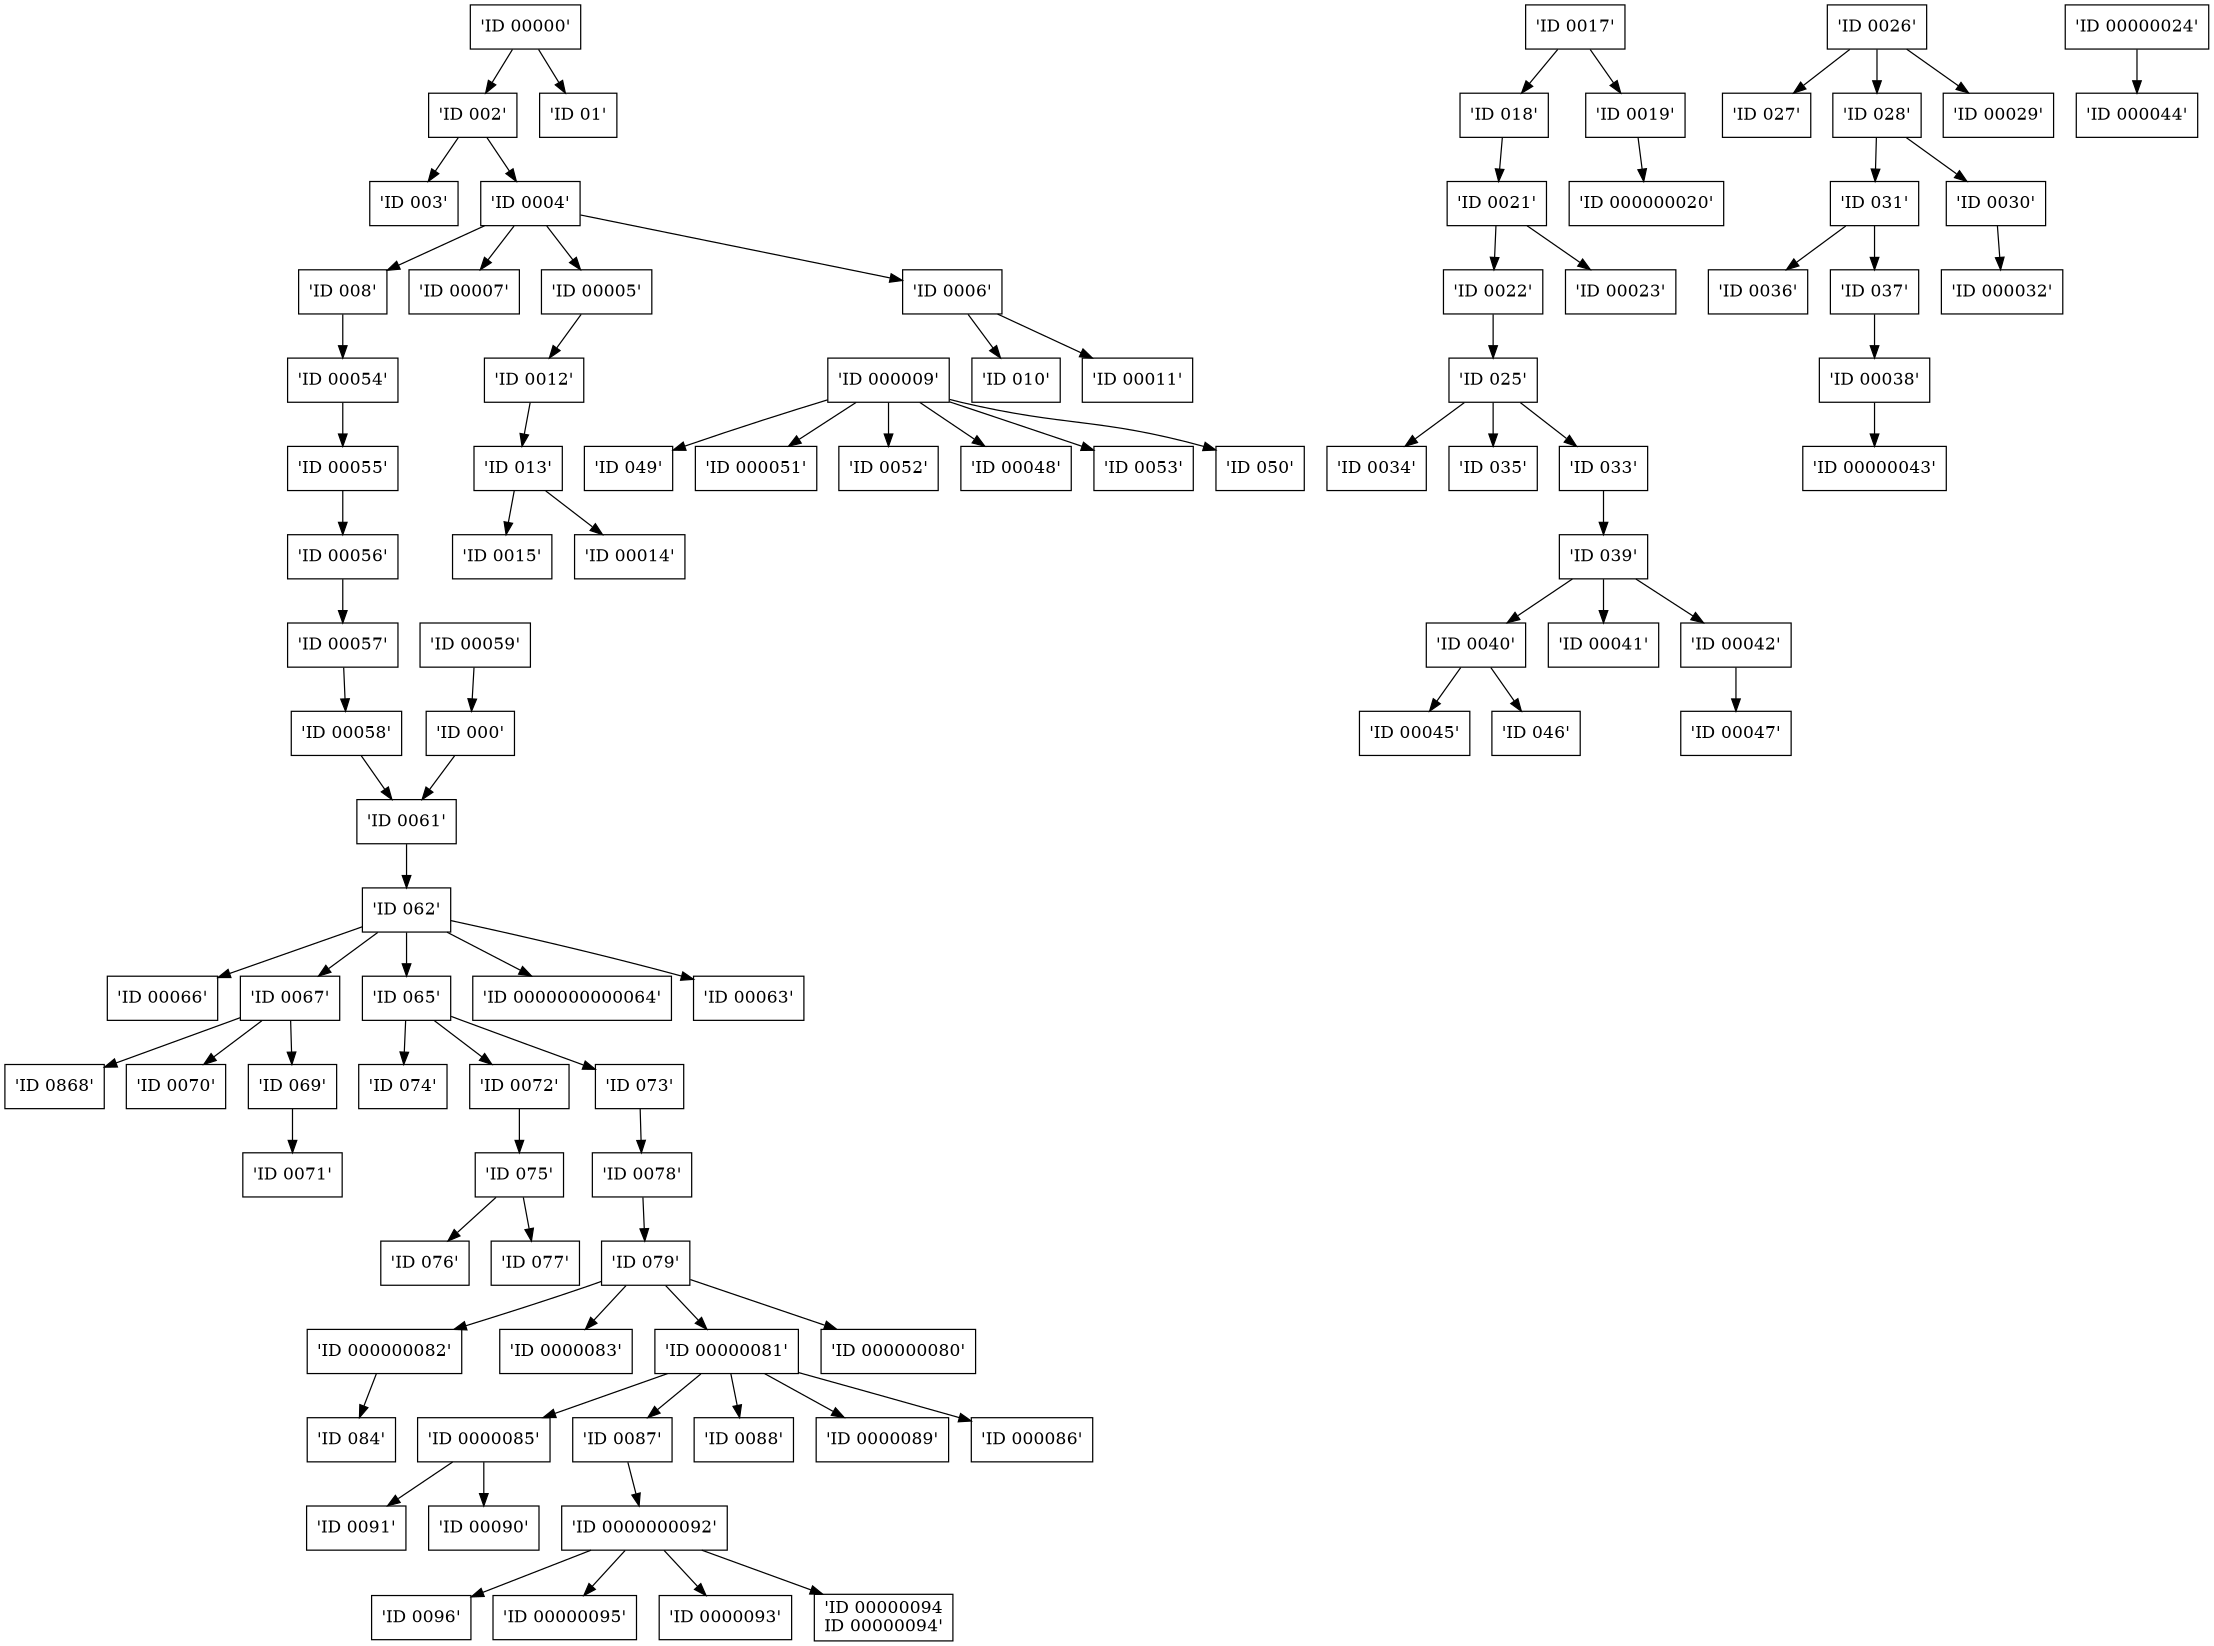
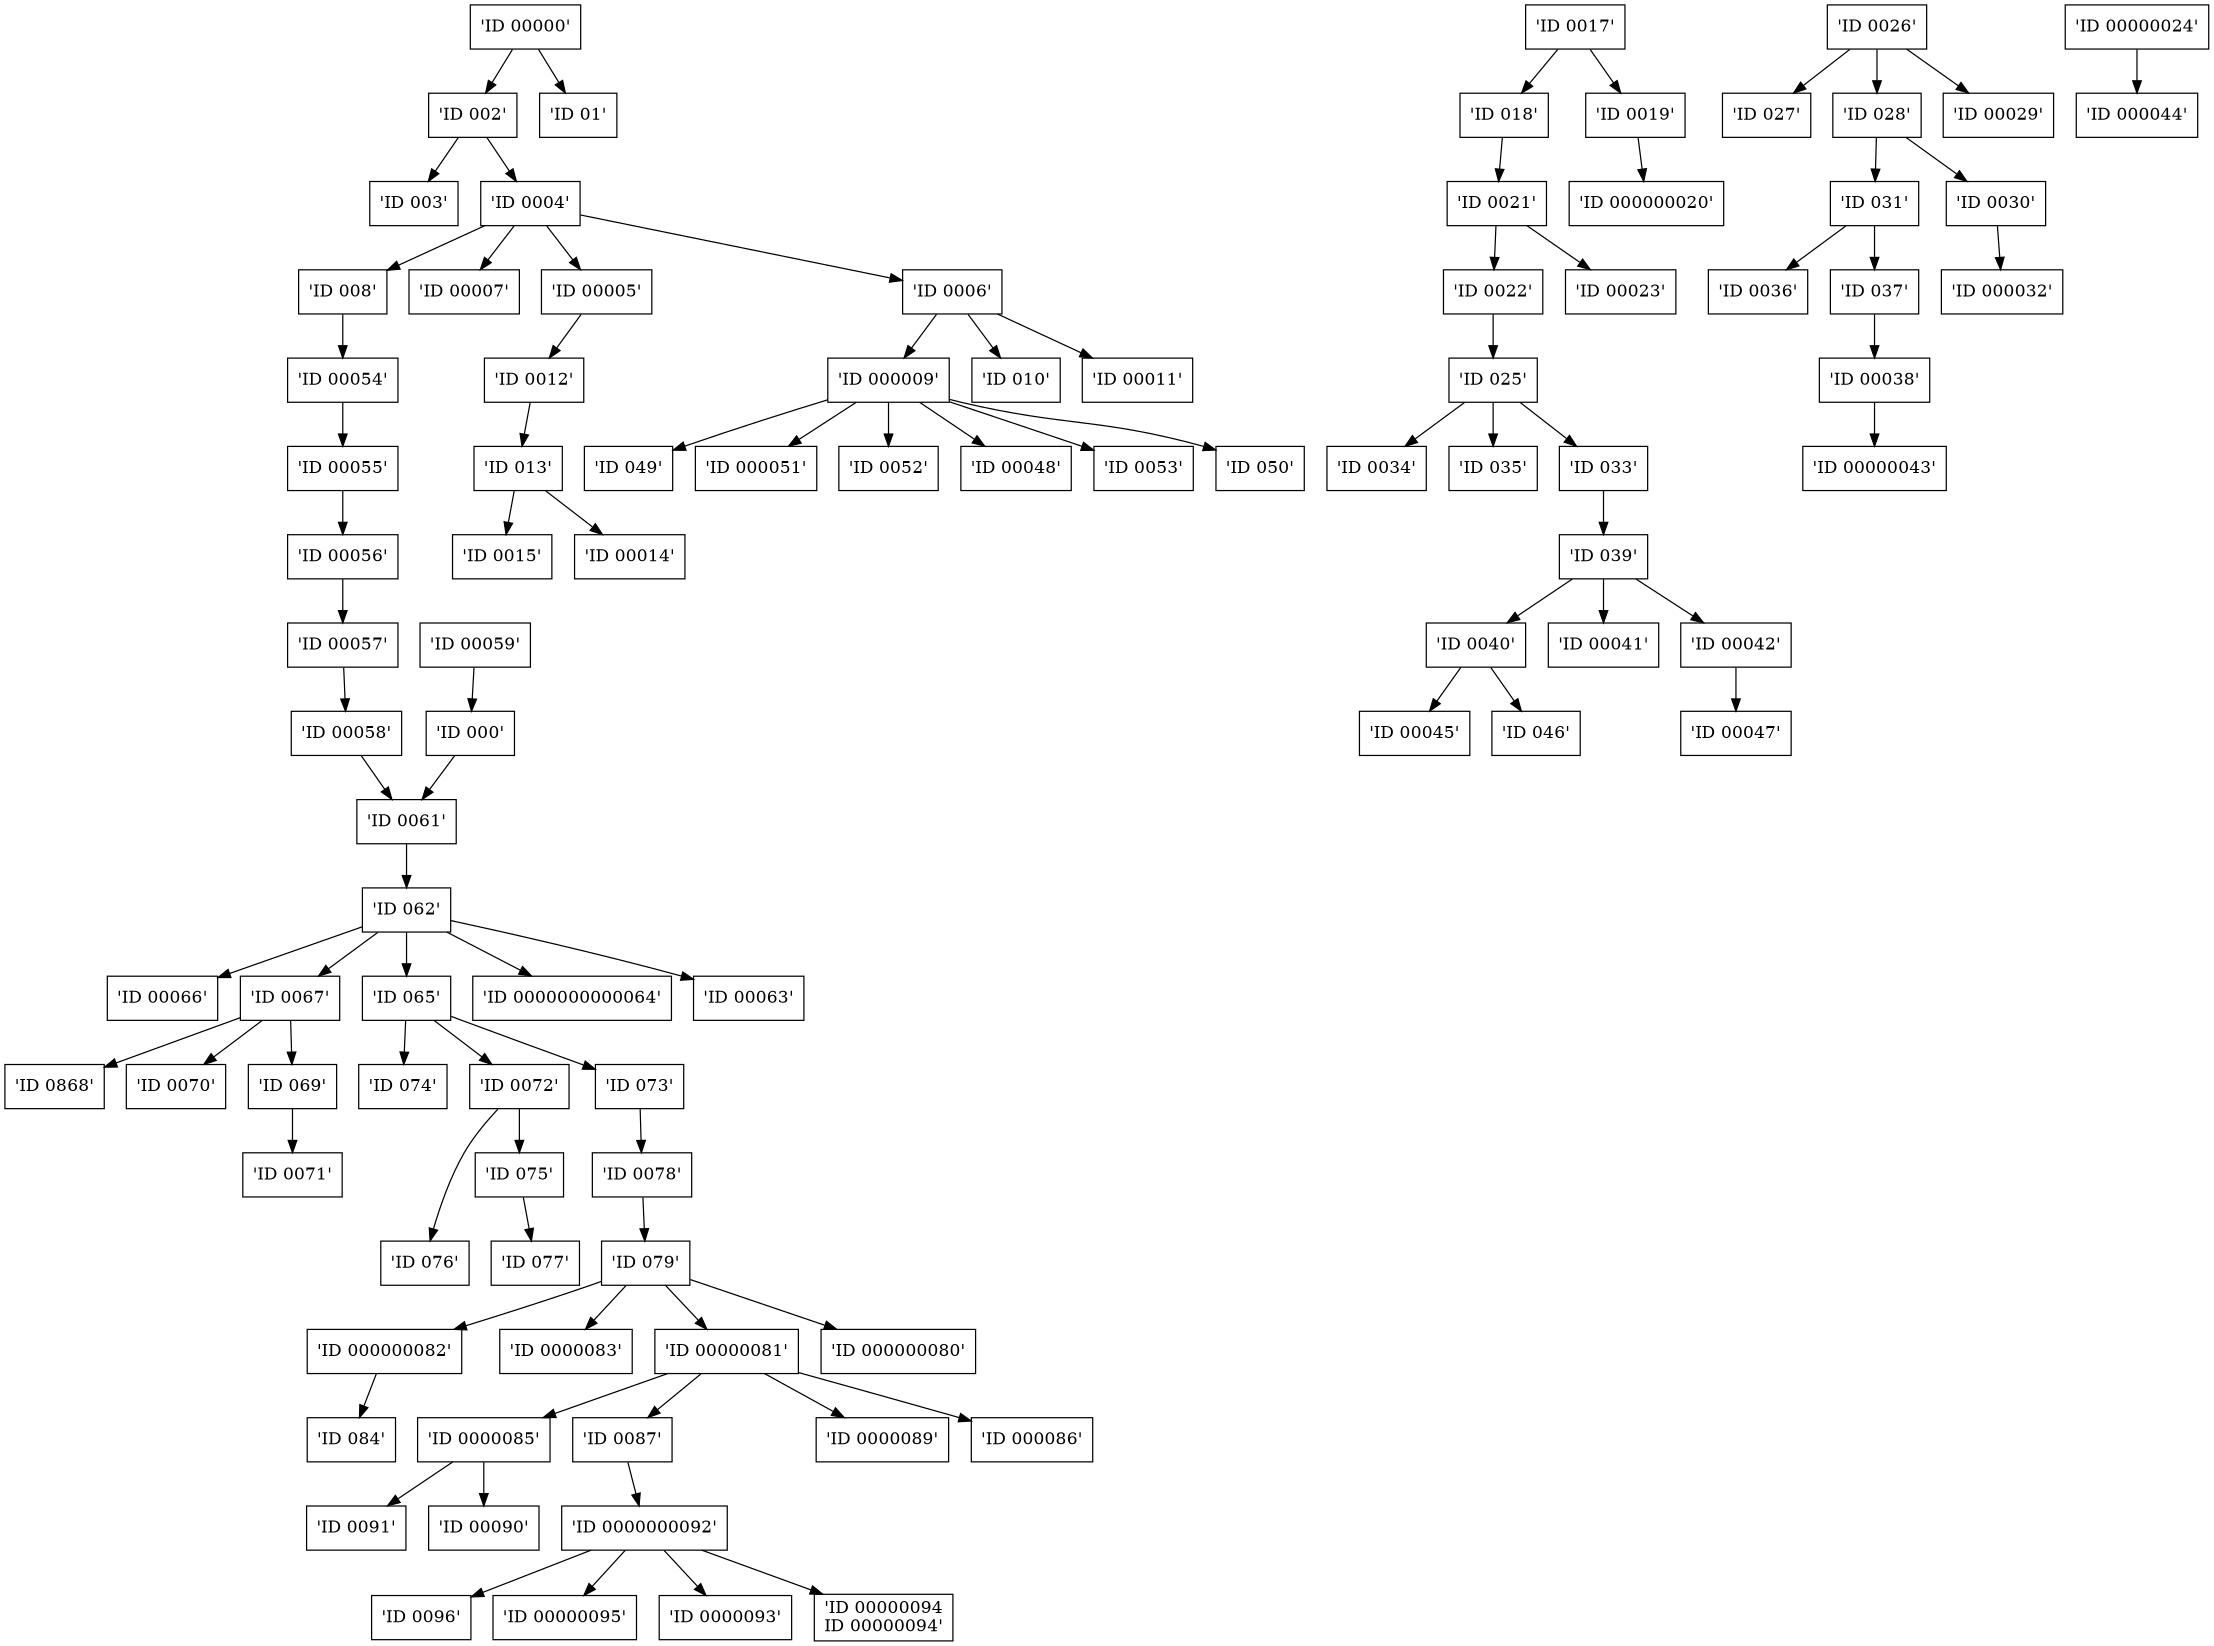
edge "'ID 0006'" -> "'ID 000009'": added
edge "'ID 075'" -> "'ID 076'": now "'ID 0072'" -> "'ID 076'"
node "'ID 0088'": removed
